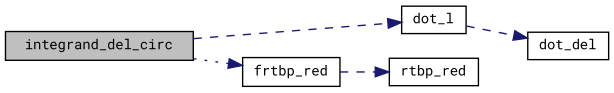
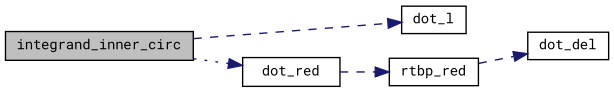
edge "dot_l" -> "dot_del": now "rtbp_red" -> "dot_del"
node "integrand_del_circ": label "integrand_del_circ" -> "integrand_inner_circ"
node "frtbp_red": label "frtbp_red" -> "dot_red"
